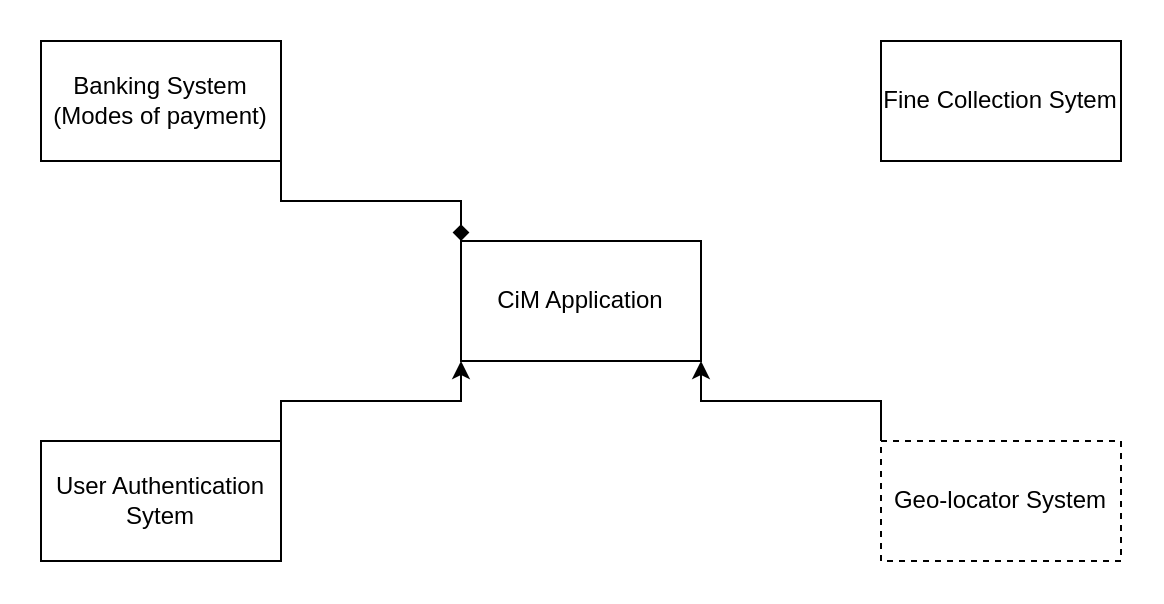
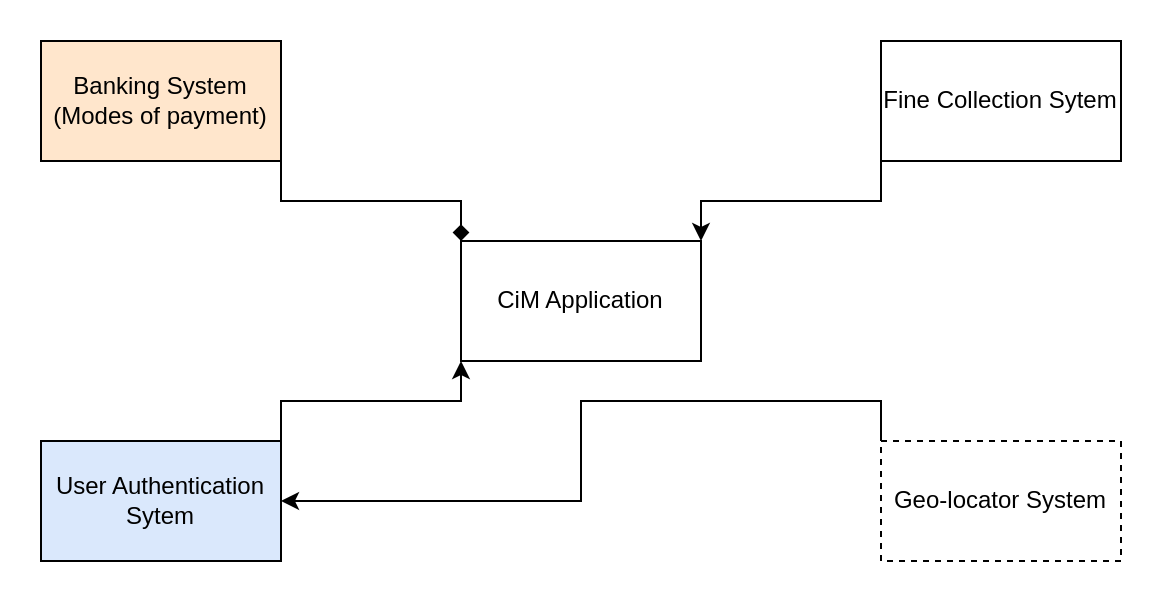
node "Banking System (Modes of payment)": fillcolor #ffffff -> #ffe6cc
edge "Fine Collection Sytem" -> "CiM Application": added
edge "Geo-locator System" -> "CiM Application": now "Geo-locator System" -> "User Authentication Sytem"
node "User Authentication Sytem": fillcolor #ffffff -> #dae8fc
